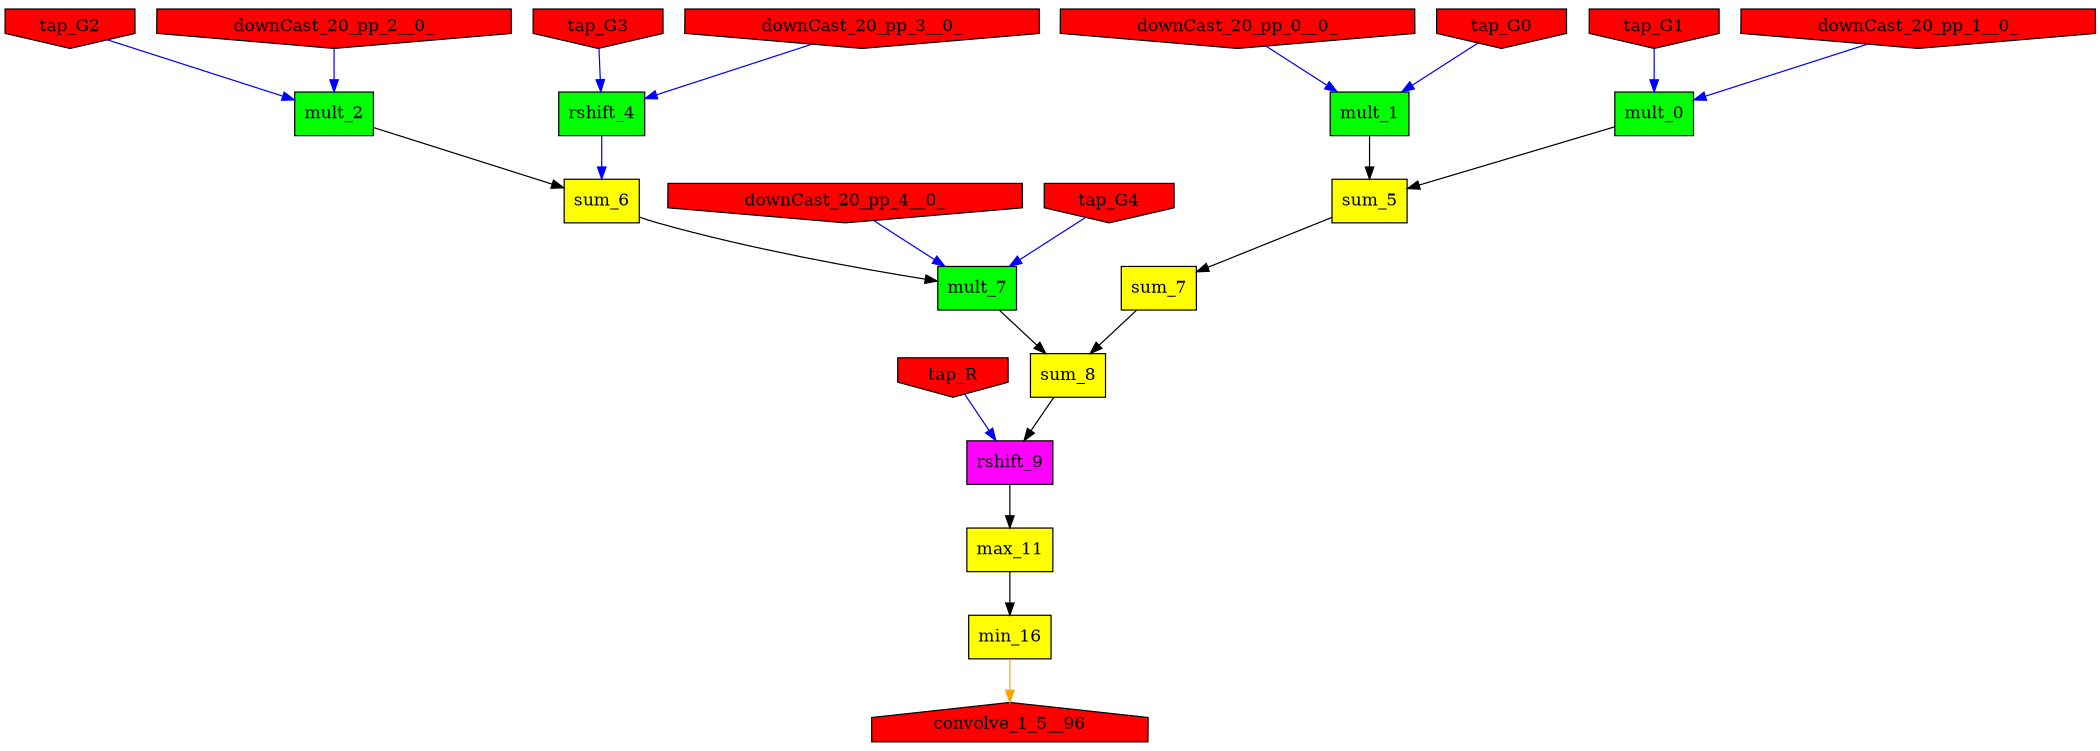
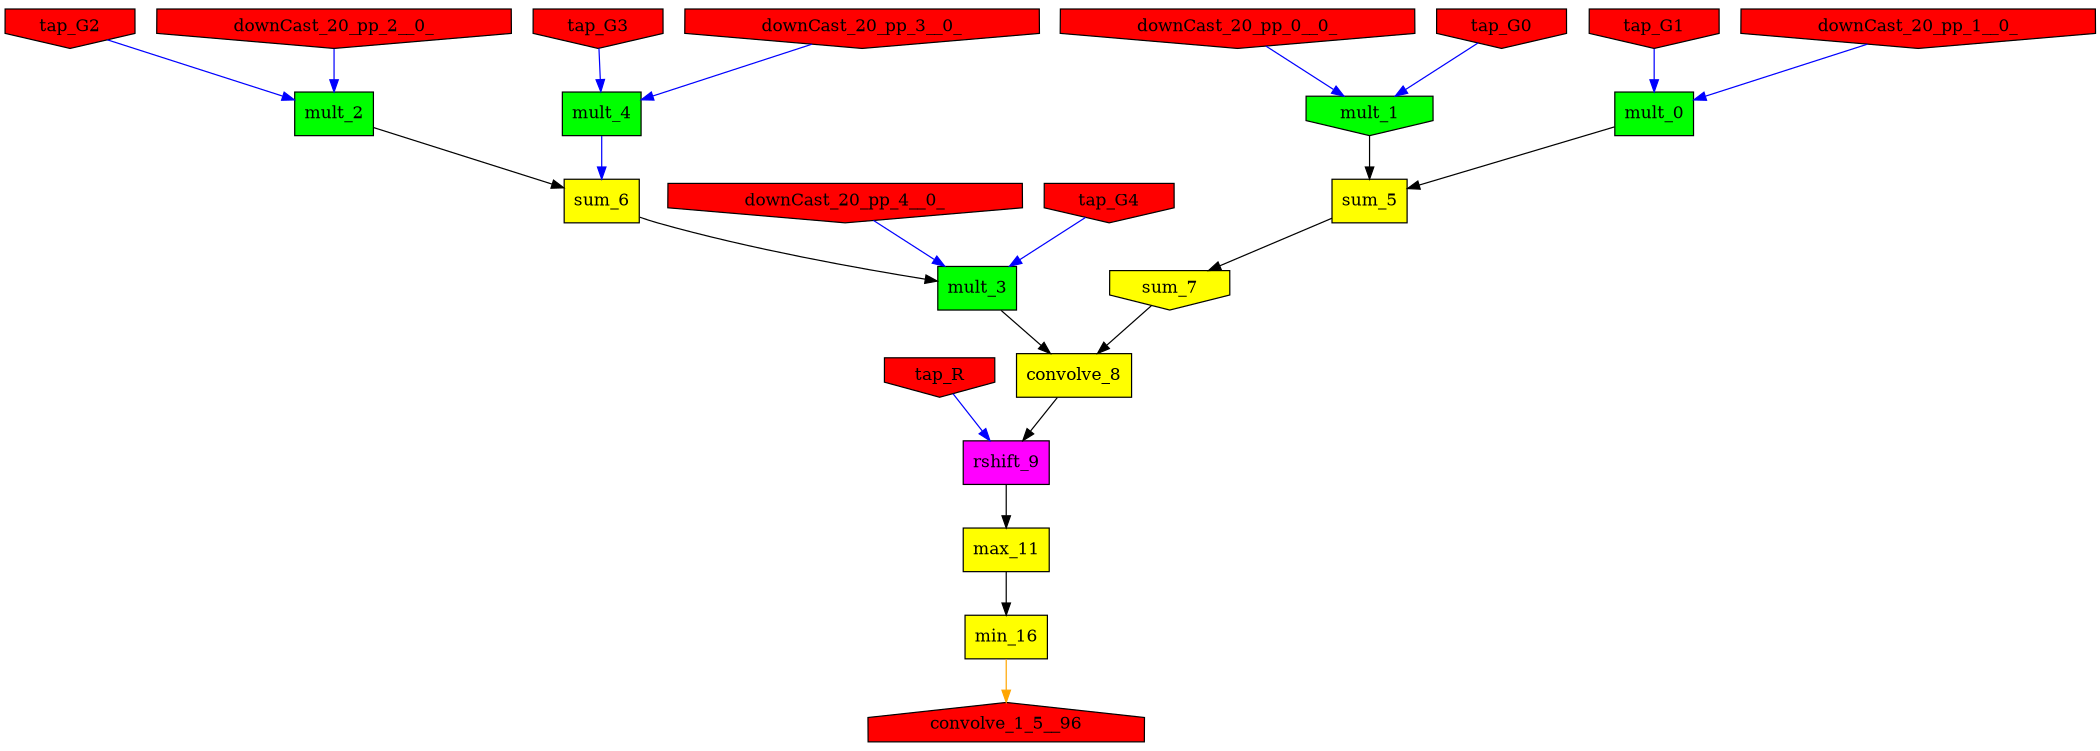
node "rshift_4": label "rshift_4" -> "mult_4"
node "mult_1": shape box -> invhouse
node "mult_7": label "mult_7" -> "mult_3"
node "sum_7": shape box -> invhouse
node "sum_8": label "sum_8" -> "convolve_8"
